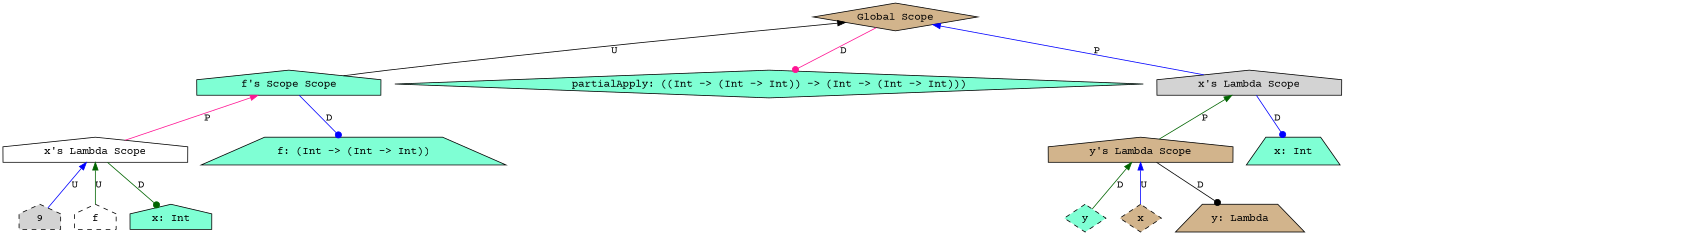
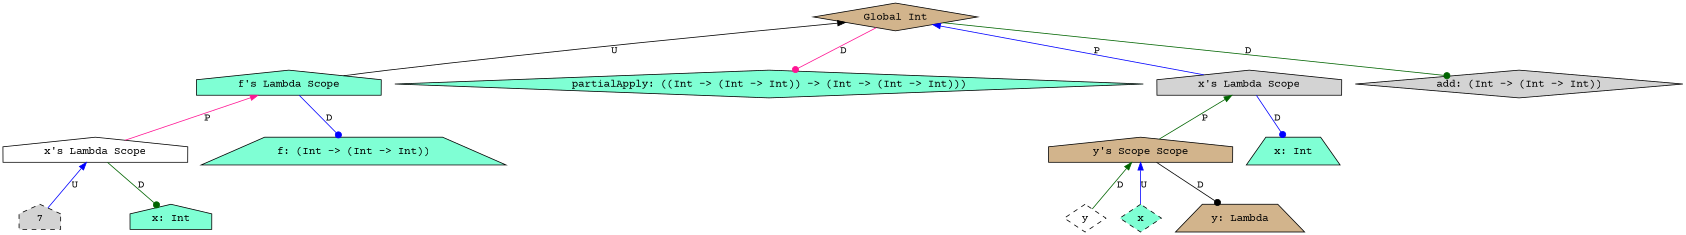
node "Global Scope": label "Global Scope" -> "Global Int"
node "f's Scope Scope": label "f's Scope Scope" -> "f's Lambda Scope"
node "add: (Int -> (Int -> Int))": added
node "y's Lambda Scope": label "y's Lambda Scope" -> "y's Scope Scope"
node "9": label "9" -> "7"
node "f": removed
node "y": fillcolor aquamarine -> white
node "x": fillcolor tan -> aquamarine
